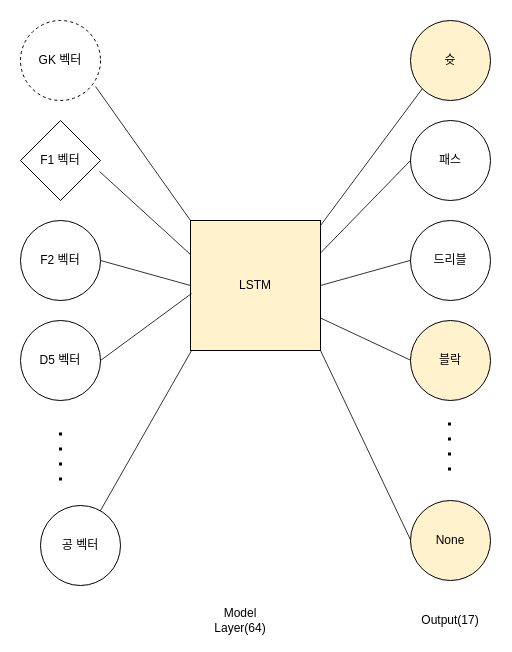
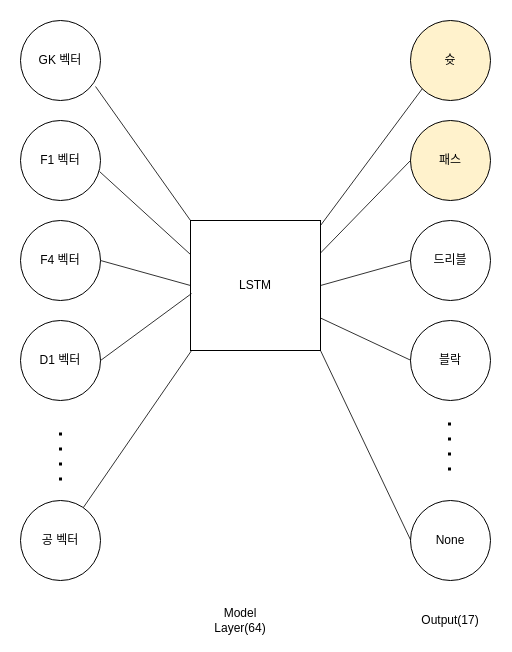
node "GK 벡터": style dashed -> solid
node "F1 벡터": shape diamond -> ellipse
node "패스": fillcolor #ffffff -> #fff2cc
node "F2 벡터": label "F2 벡터" -> "F4 벡터"
node "LSTM": fillcolor #fff2cc -> #ffffff
node "D5 벡터": label "D5 벡터" -> "D1 벡터"
node "블락": fillcolor #fff2cc -> #ffffff
node "None": fillcolor #fff2cc -> #ffffff
node "공 벡터": moved (81, 546) -> (61, 541)
